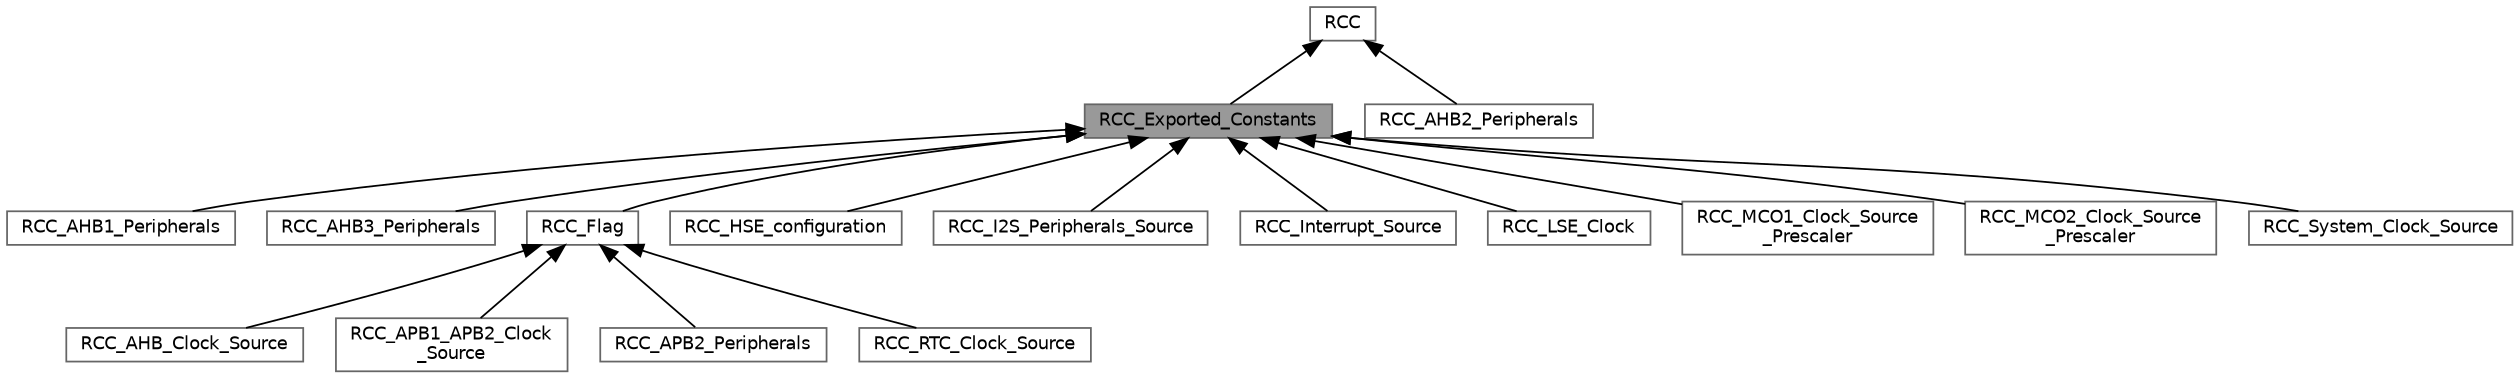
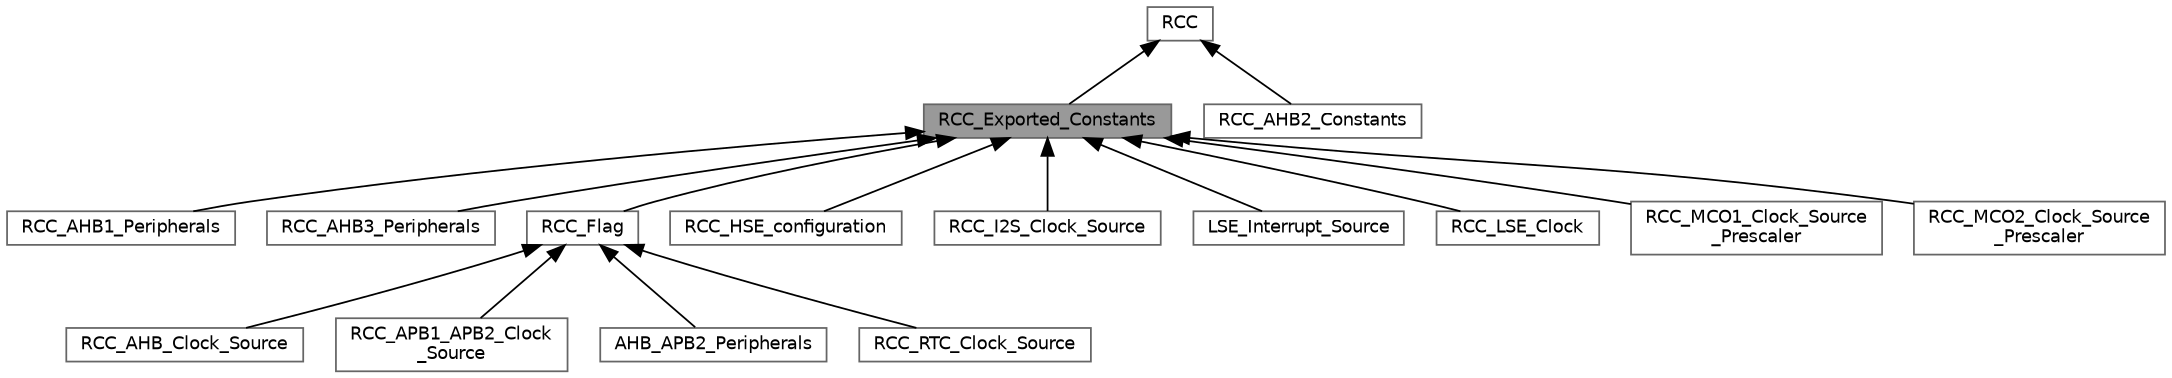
node "RCC_AHB2_Peripherals": label "RCC_AHB2_Peripherals" -> "RCC_AHB2_Constants"
node "RCC_I2S_Peripherals_Source": label "RCC_I2S_Peripherals_Source" -> "RCC_I2S_Clock_Source"
node "RCC_Interrupt_Source": label "RCC_Interrupt_Source" -> "LSE_Interrupt_Source"
node "RCC_System_Clock_Source": removed
node "RCC_APB2_Peripherals": label "RCC_APB2_Peripherals" -> "AHB_APB2_Peripherals"
